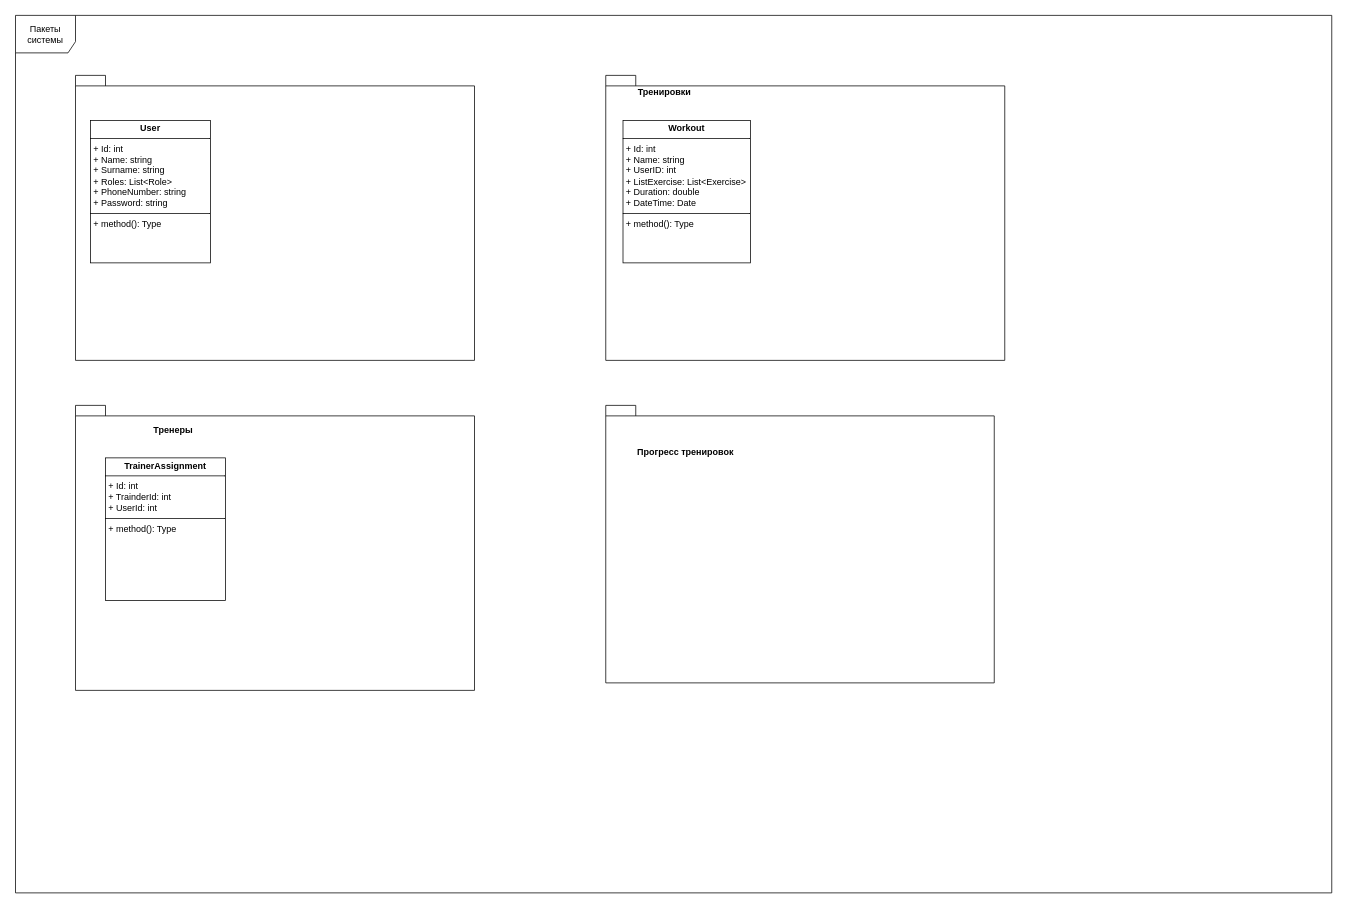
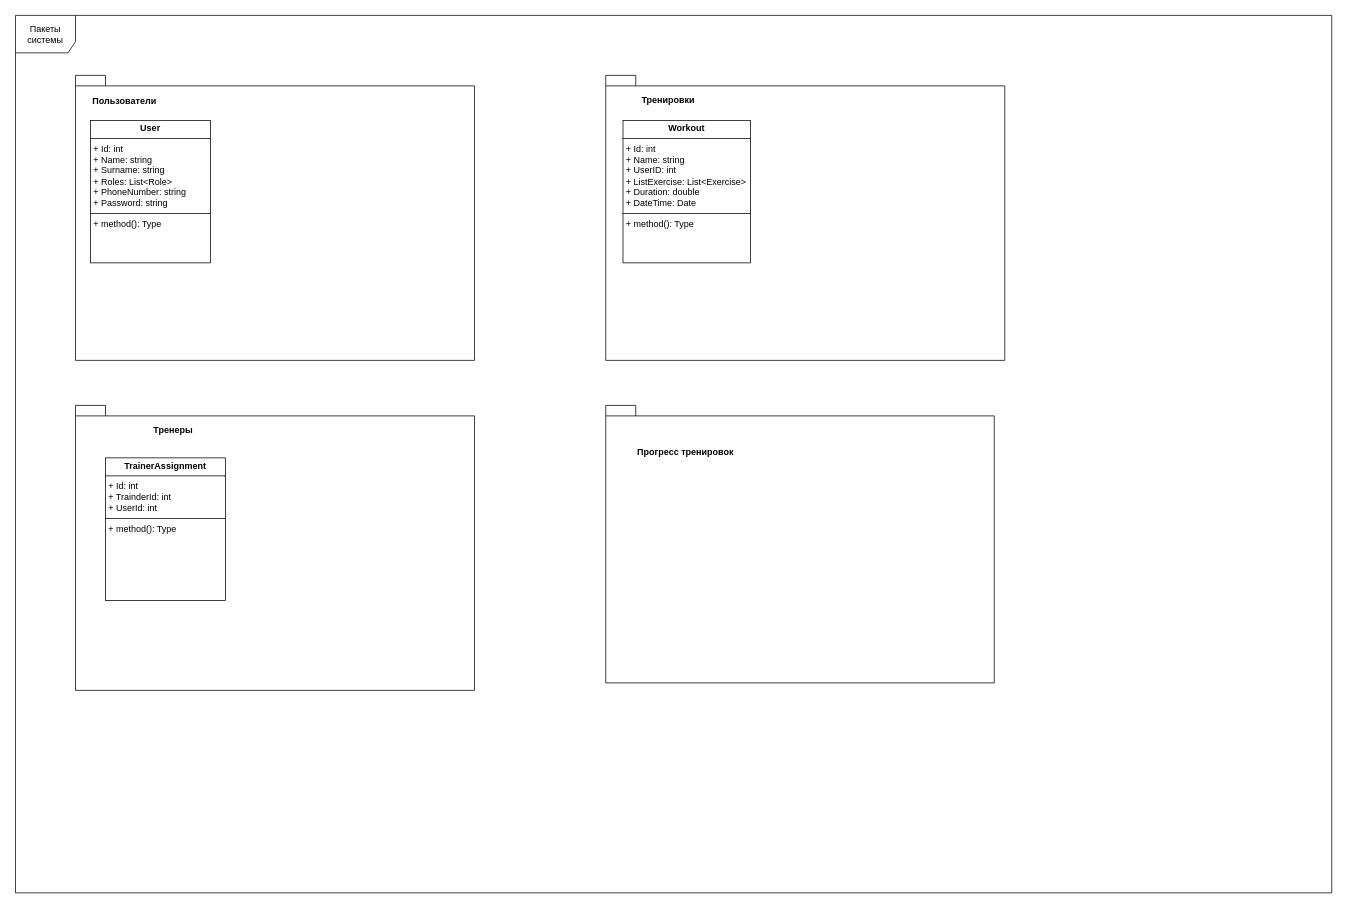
node "Тренировки": moved (664, 93) -> (668, 100)
node "Пользователи": added
